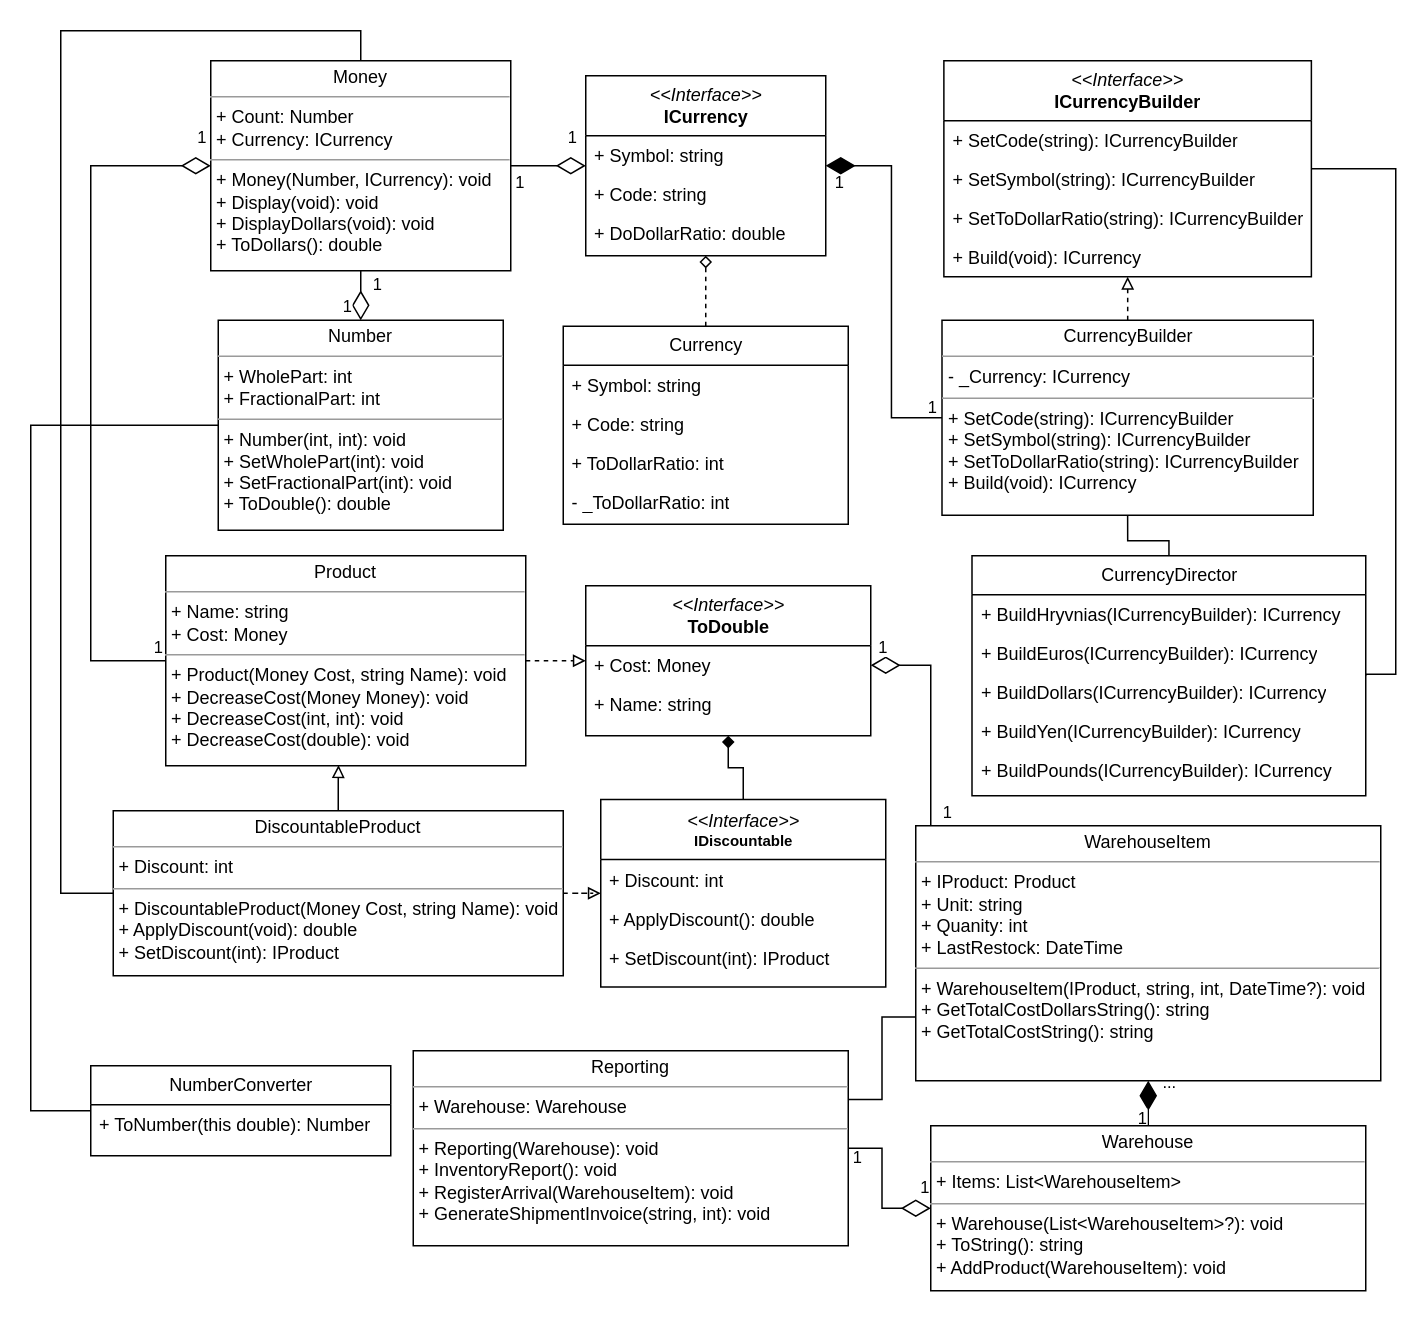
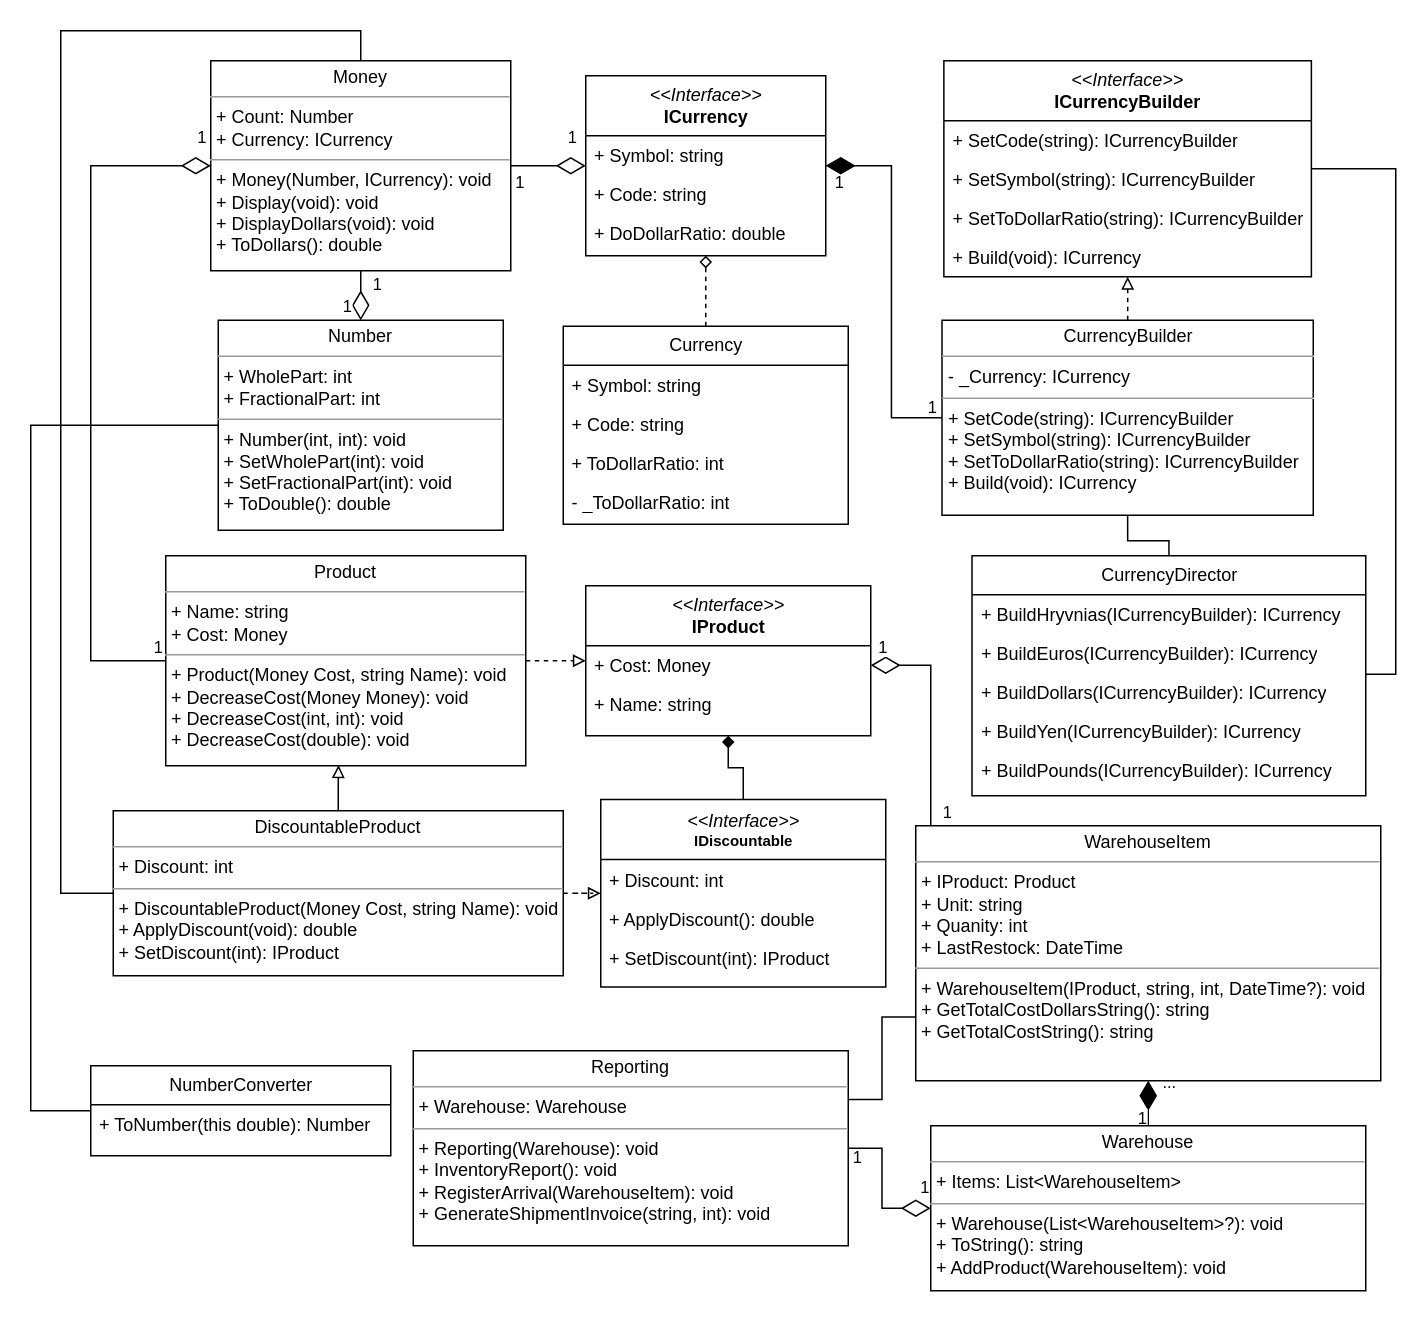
node "<<Interface>> ToDouble": label "<<Interface>> ToDouble" -> "<<Interface>> IProduct"
